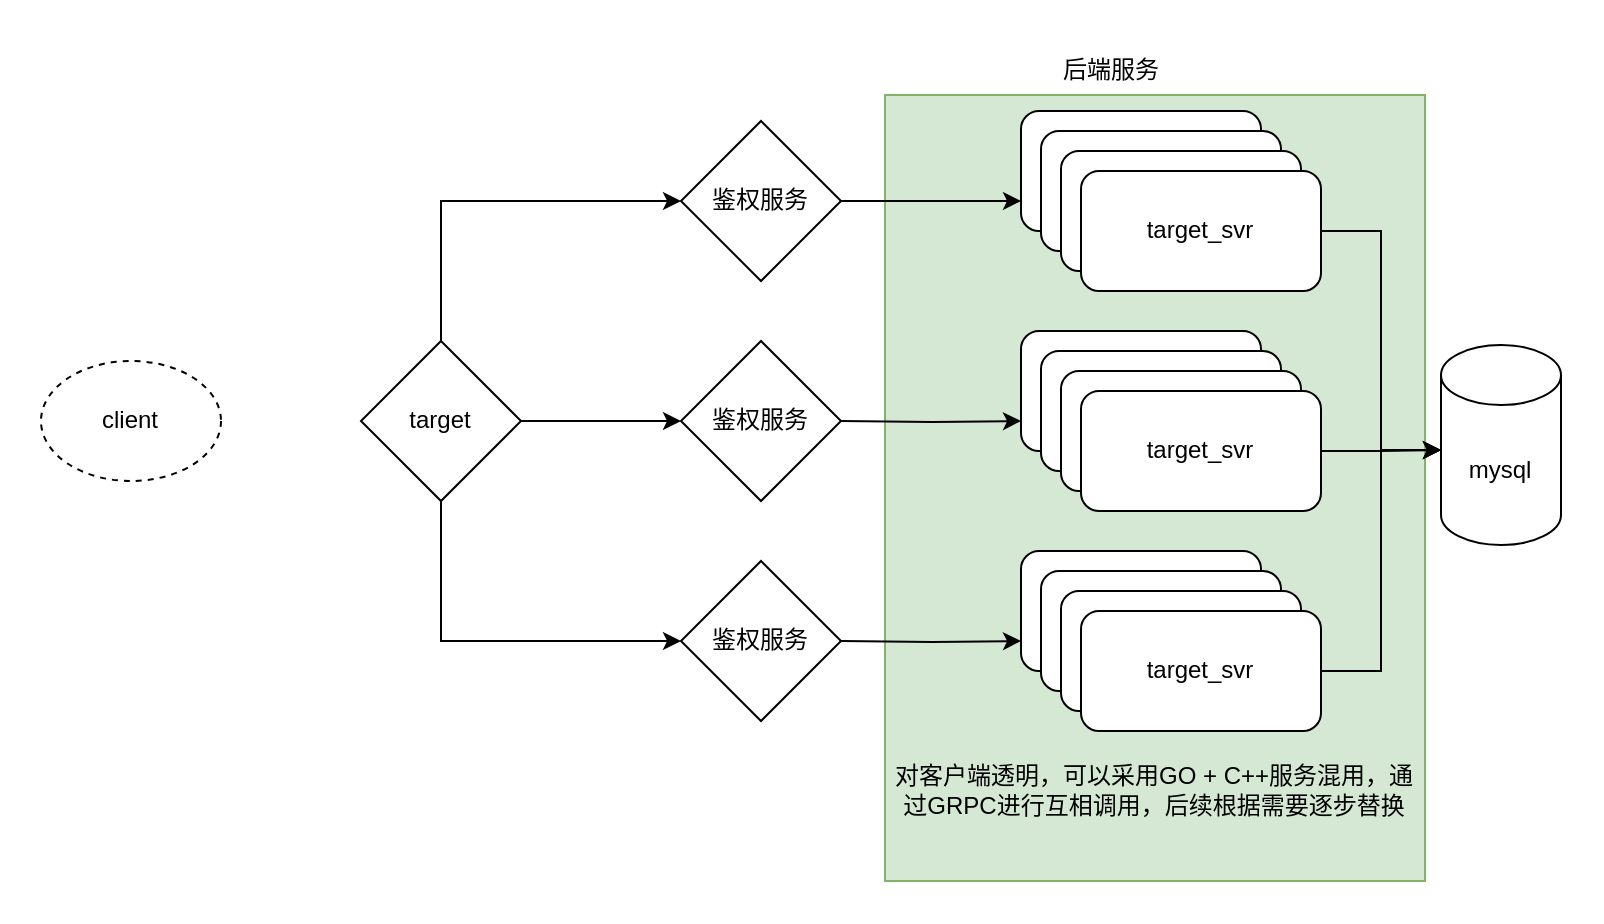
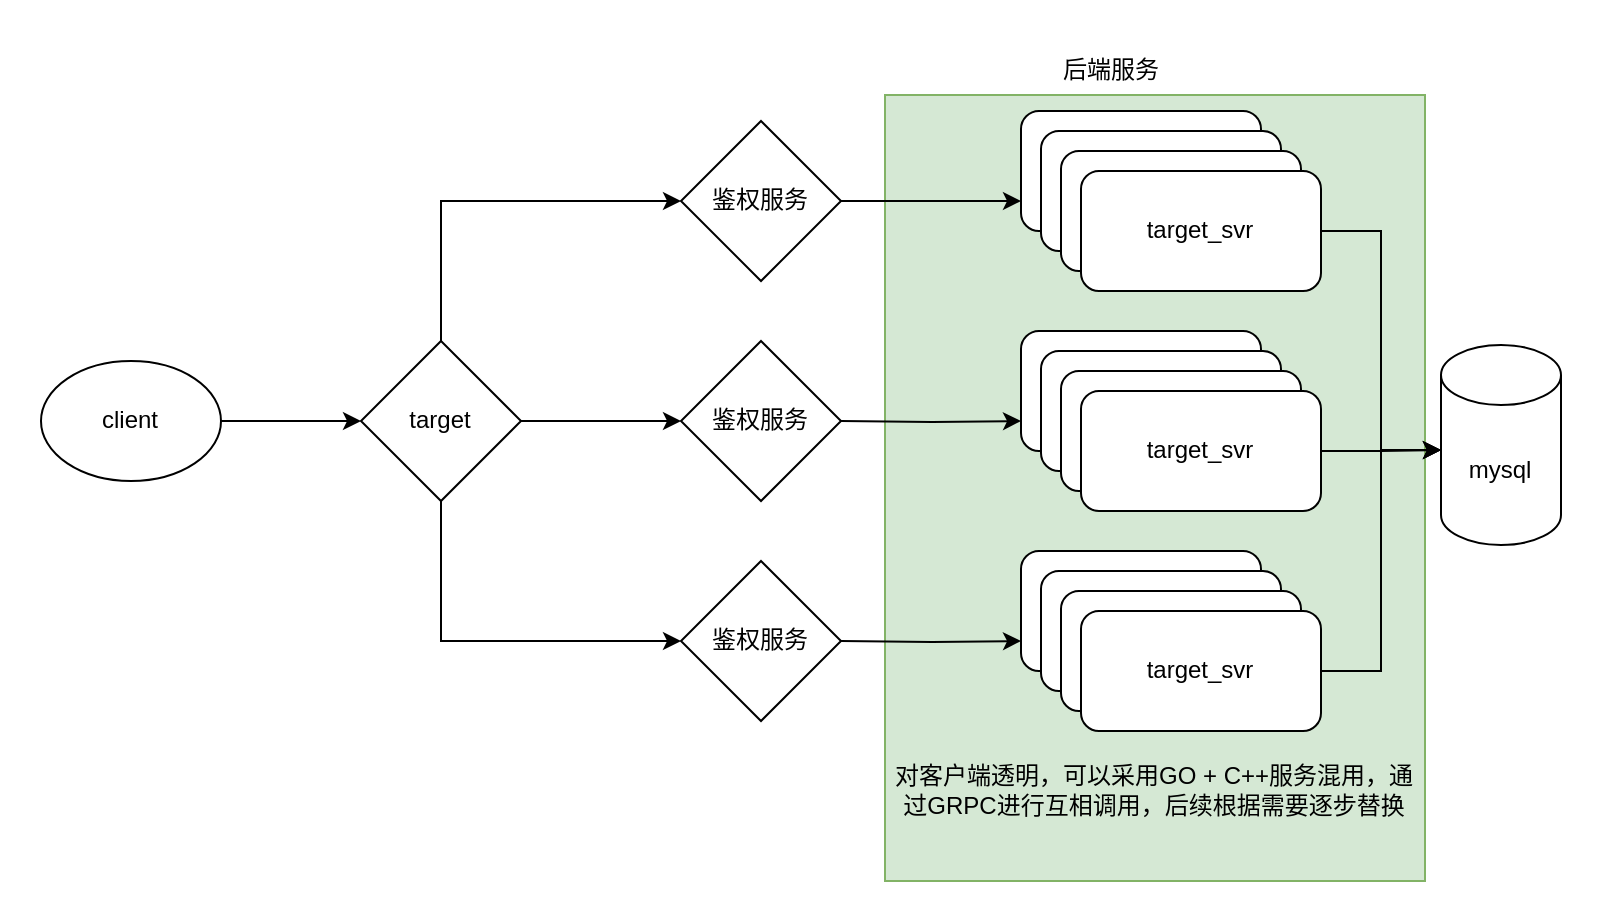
node "client": style dashed -> solid
edge "client" -> "target": added
